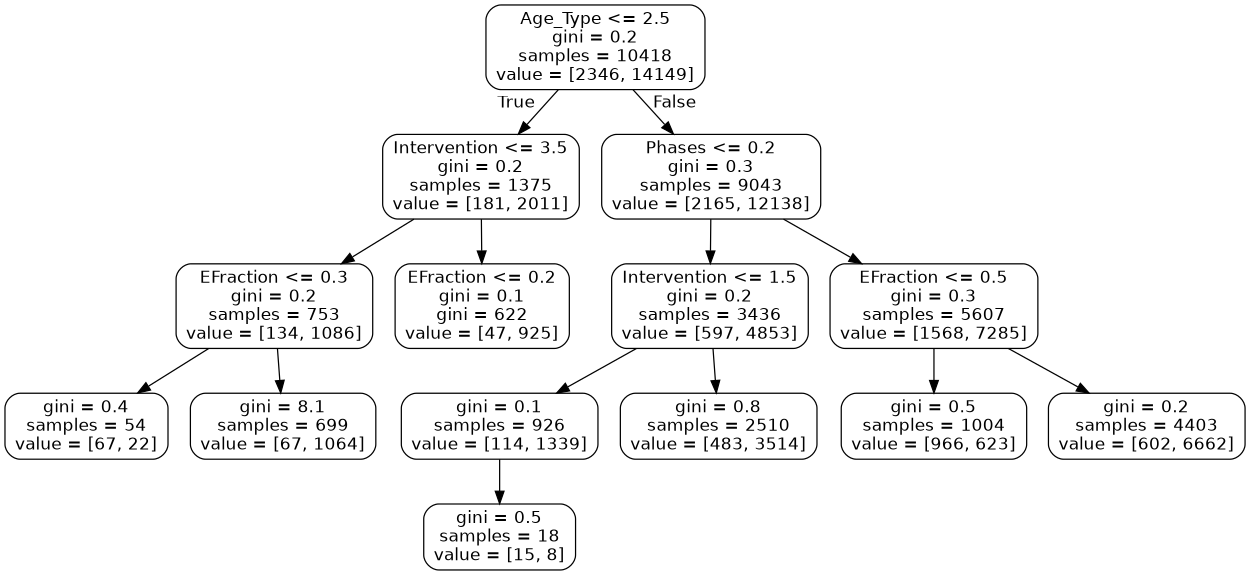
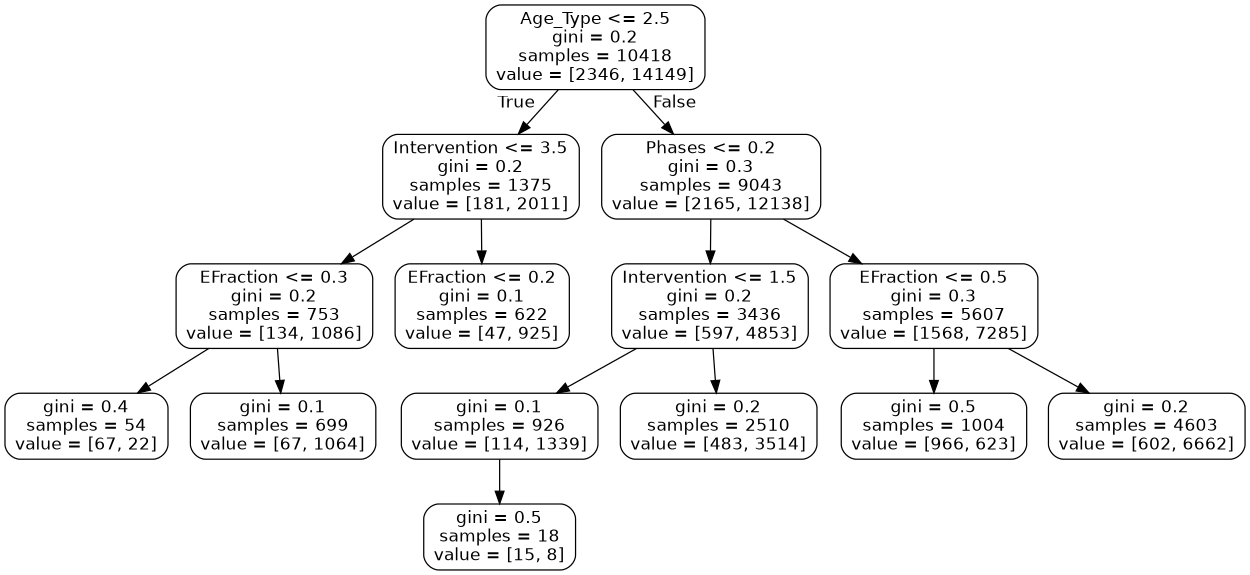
node "EFraction <= 0.2 gini = 0.1 gini = 622 value = [47, 925]": label "EFraction <= 0.2 gini = 0.1 gini = 622 value = [47, 925]" -> "EFraction <= 0.2 gini = 0.1 samples = 622 value = [47, 925]"
node "gini = 8.1 samples = 699 value = [67, 1064]": label "gini = 8.1 samples = 699 value = [67, 1064]" -> "gini = 0.1 samples = 699 value = [67, 1064]"
node "gini = 0.8 samples = 2510 value = [483, 3514]": label "gini = 0.8 samples = 2510 value = [483, 3514]" -> "gini = 0.2 samples = 2510 value = [483, 3514]"
node "gini = 0.2 samples = 4403 value = [602, 6662]": label "gini = 0.2 samples = 4403 value = [602, 6662]" -> "gini = 0.2 samples = 4603 value = [602, 6662]"
